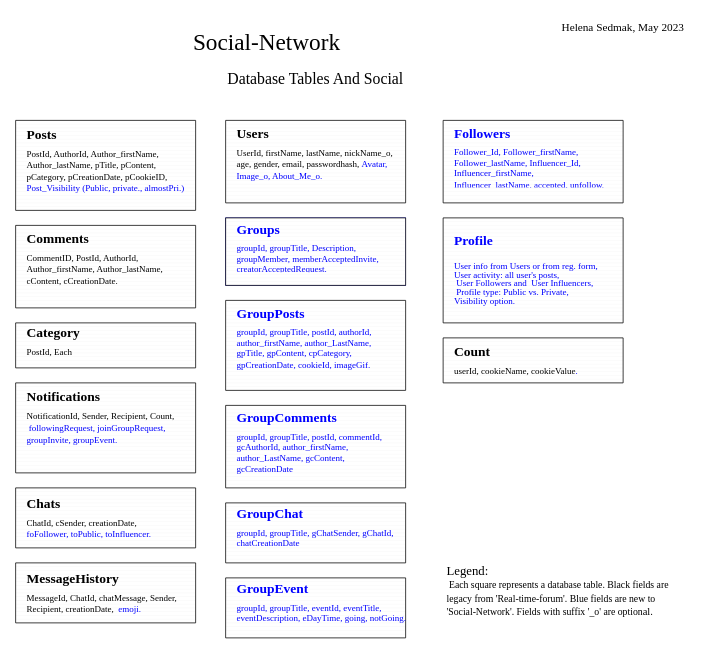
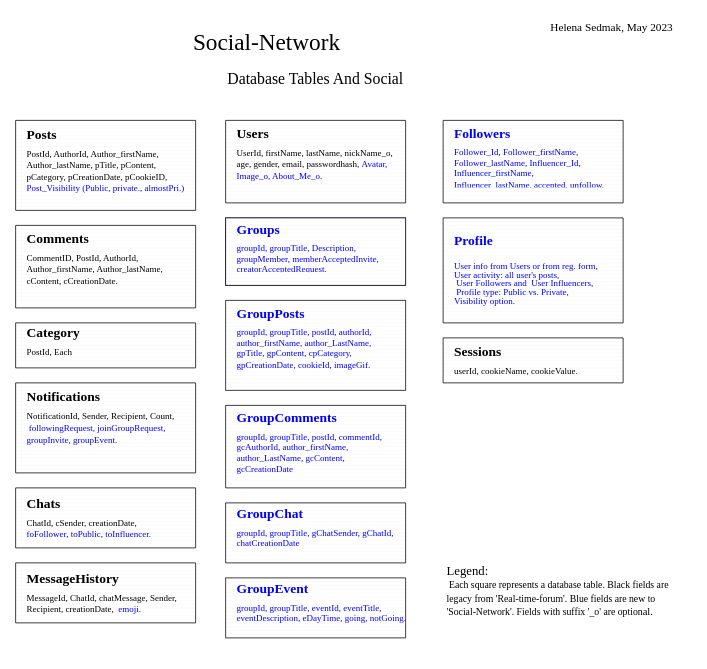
node "Helena Sedmak, May 2023": moved (623, 27) -> (612, 27)
node "CountuserId, cookieName, cookieValue.": label "CountuserId, cookieName, cookieValue." -> "SessionsuserId, cookieName, cookieValue."
